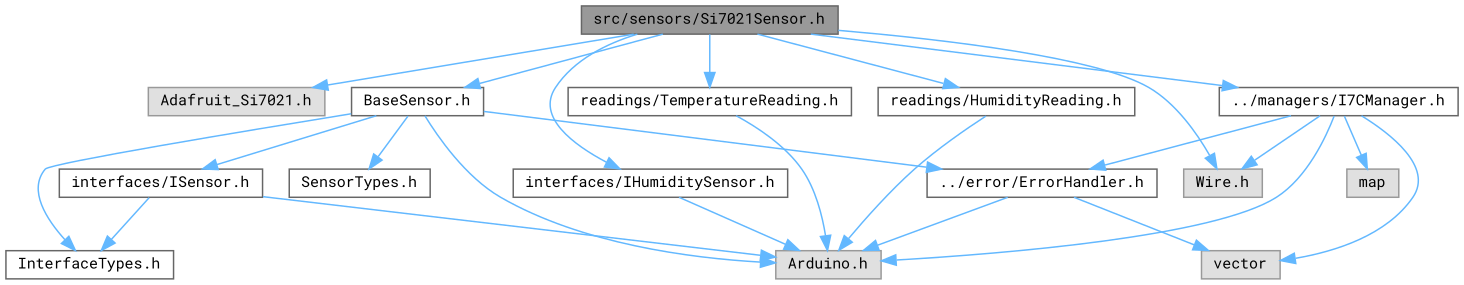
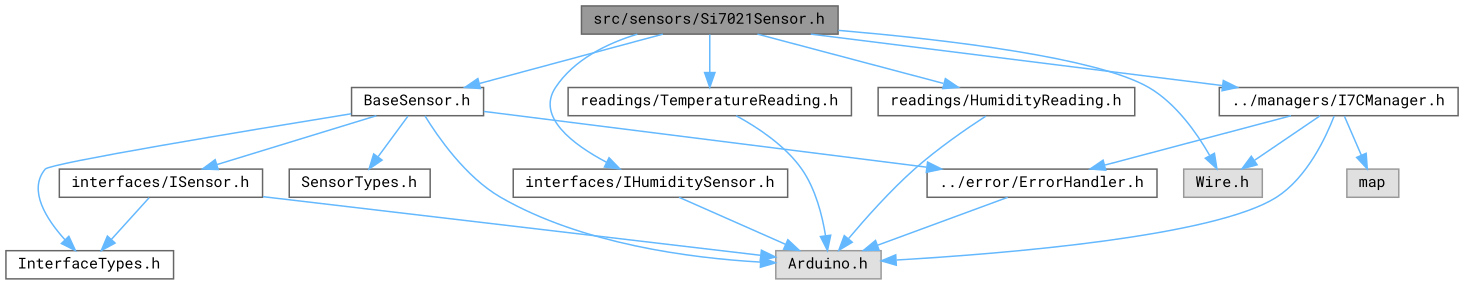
node "Adafruit_Si7021.h": removed
node "vector": removed
